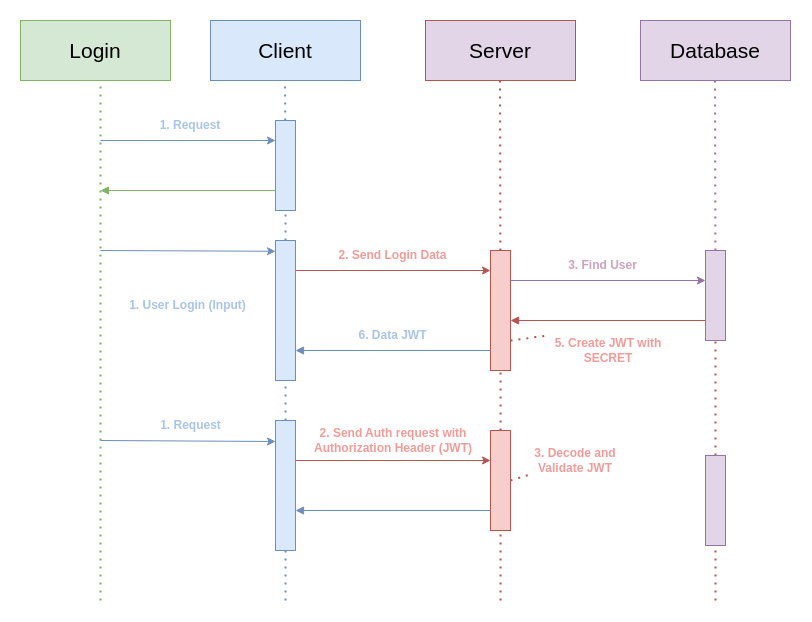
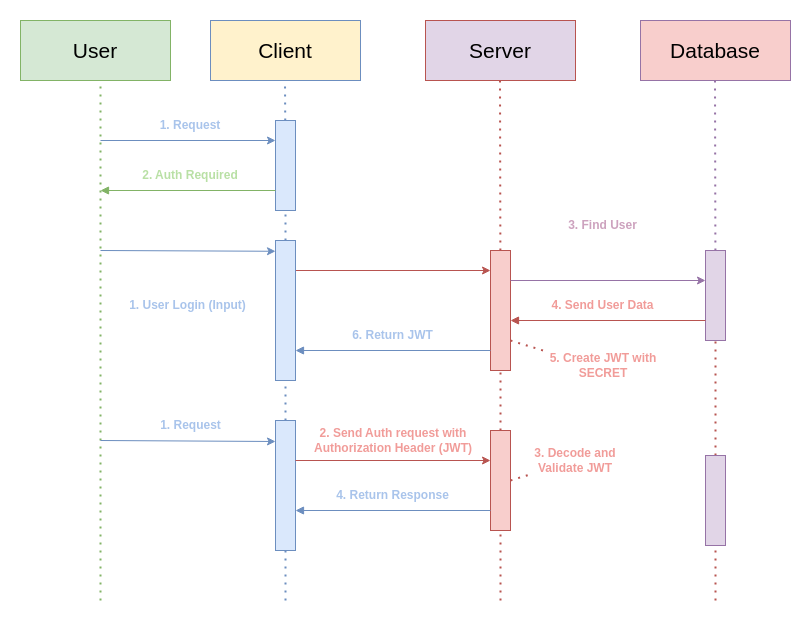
node "Login": label "Login" -> "User"
node "Client": fillcolor #dae8fc -> #fff2cc
node "Database": fillcolor #e1d5e7 -> #f8cecc
node "2. Auth Required": added
node "2. Send Login Data": removed
node "3. Find User": moved (603, 266) -> (603, 226)
node "4. Send User Data": added
node "6. Data JWT": label "6. Data JWT" -> "6. Return JWT"
node "5. Create JWT with SECRET": moved (608, 351) -> (603, 366)
node "4. Return Response": added
